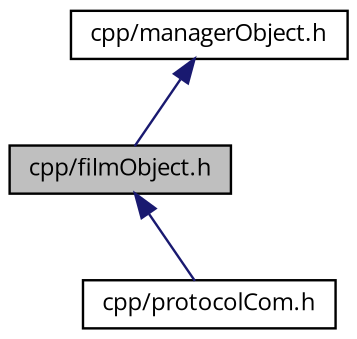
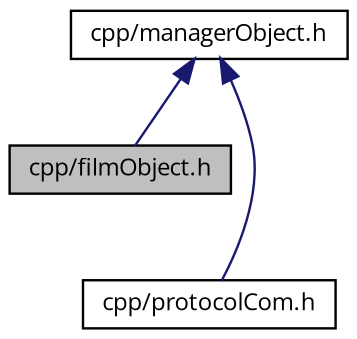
edge "cpp/protocolCom.h" -> "cpp/filmObject.h": now "cpp/protocolCom.h" -> "cpp/managerObject.h"
